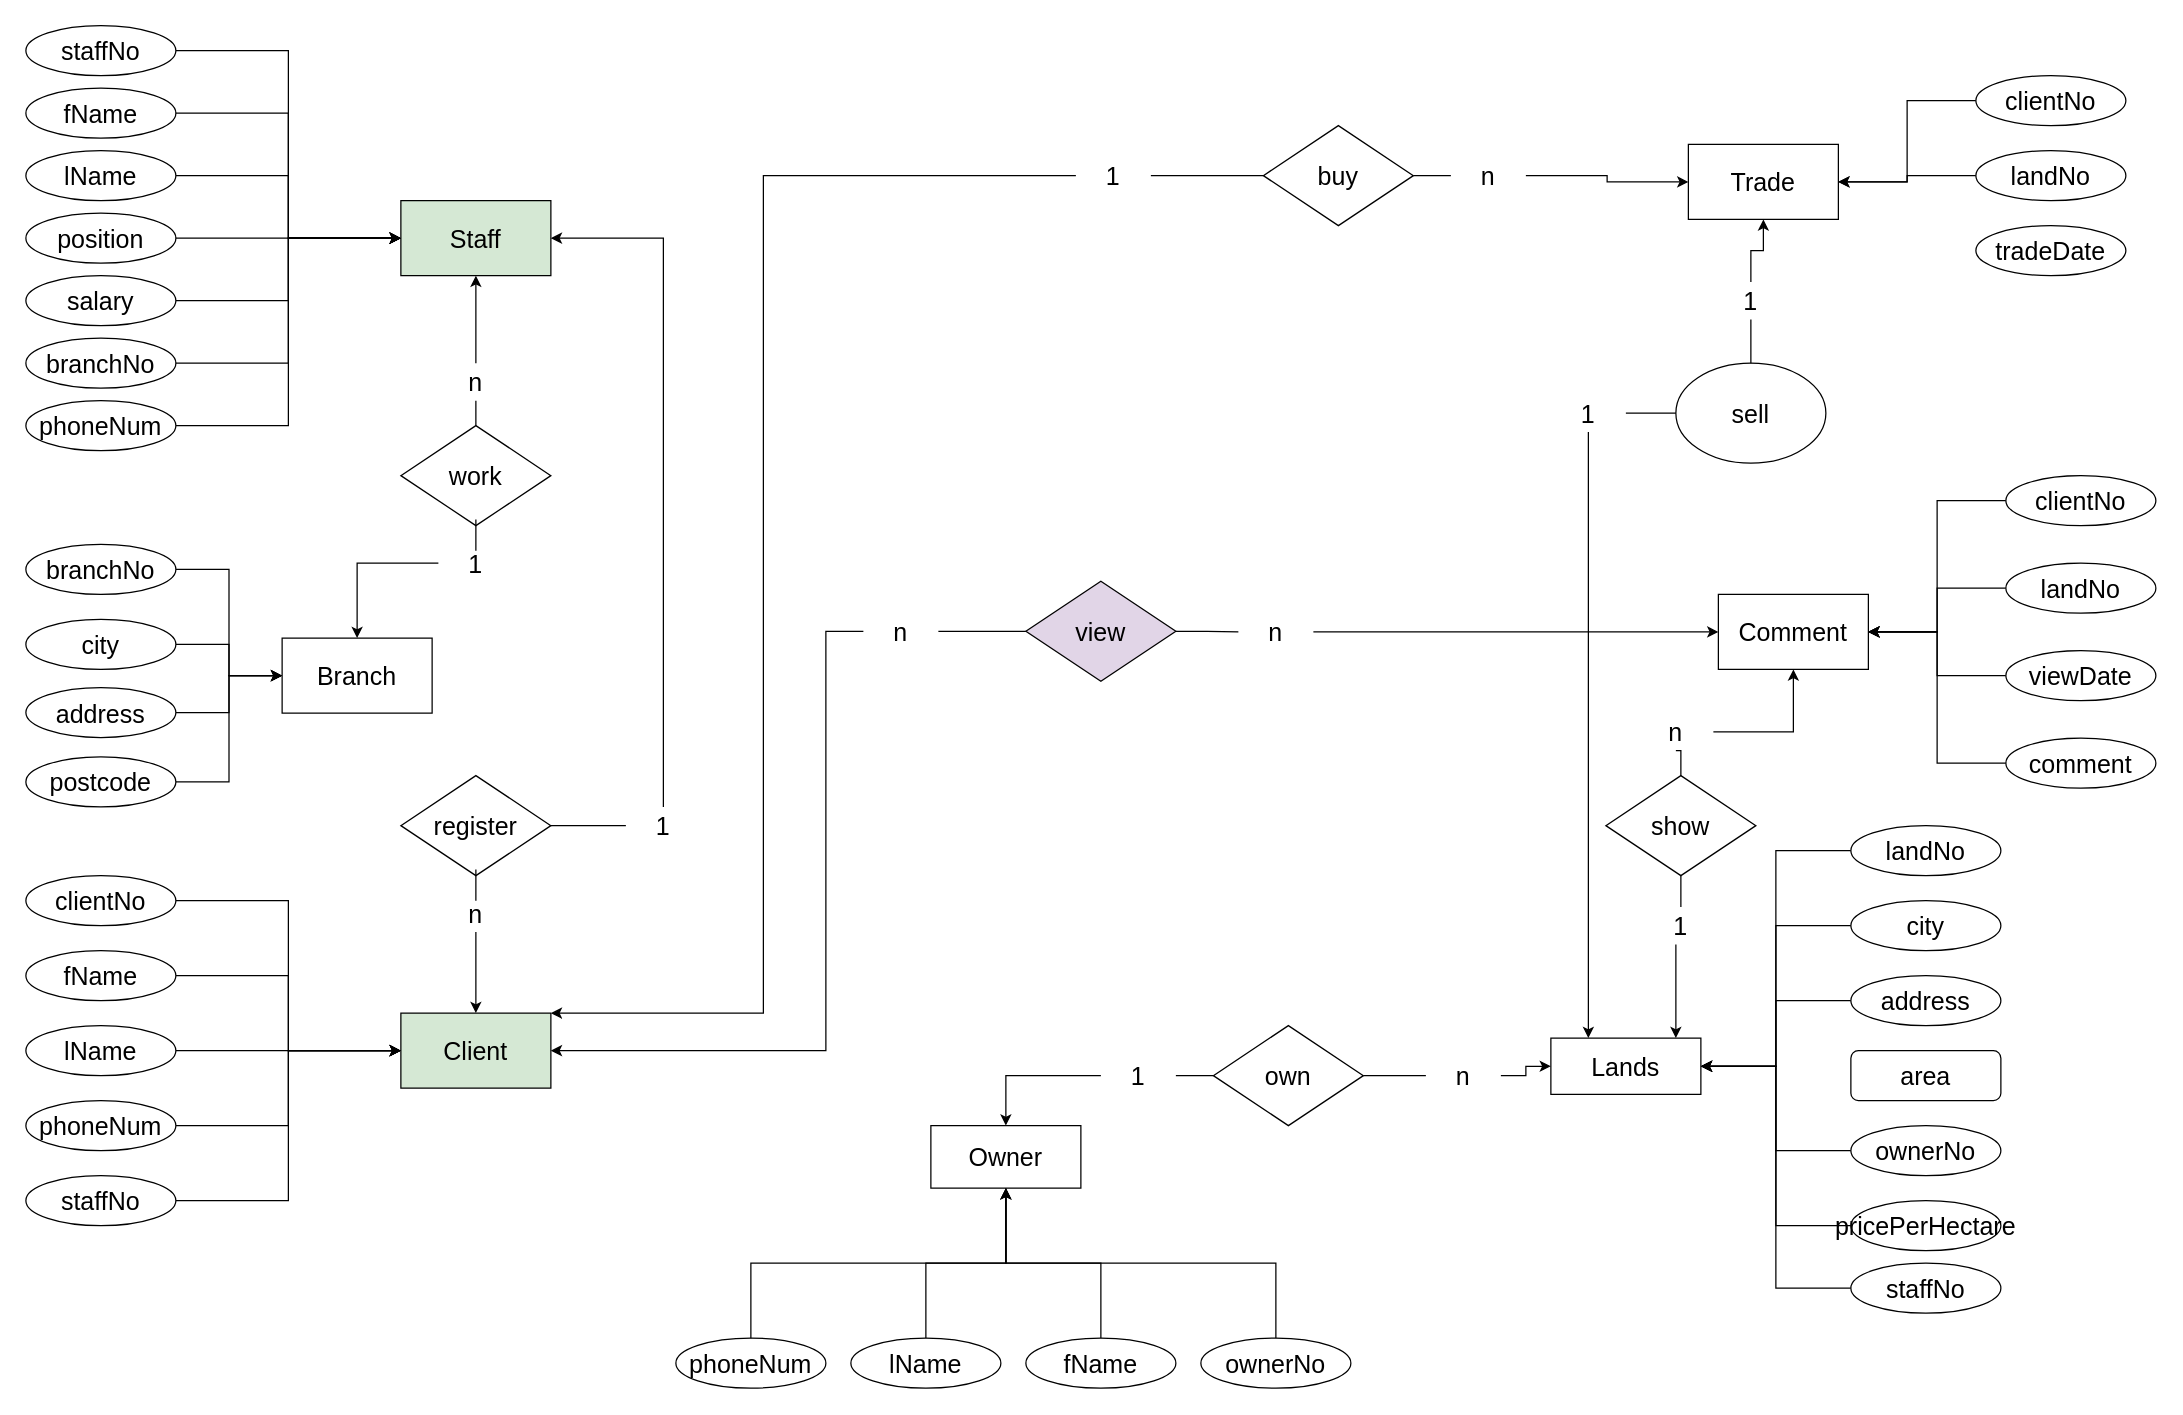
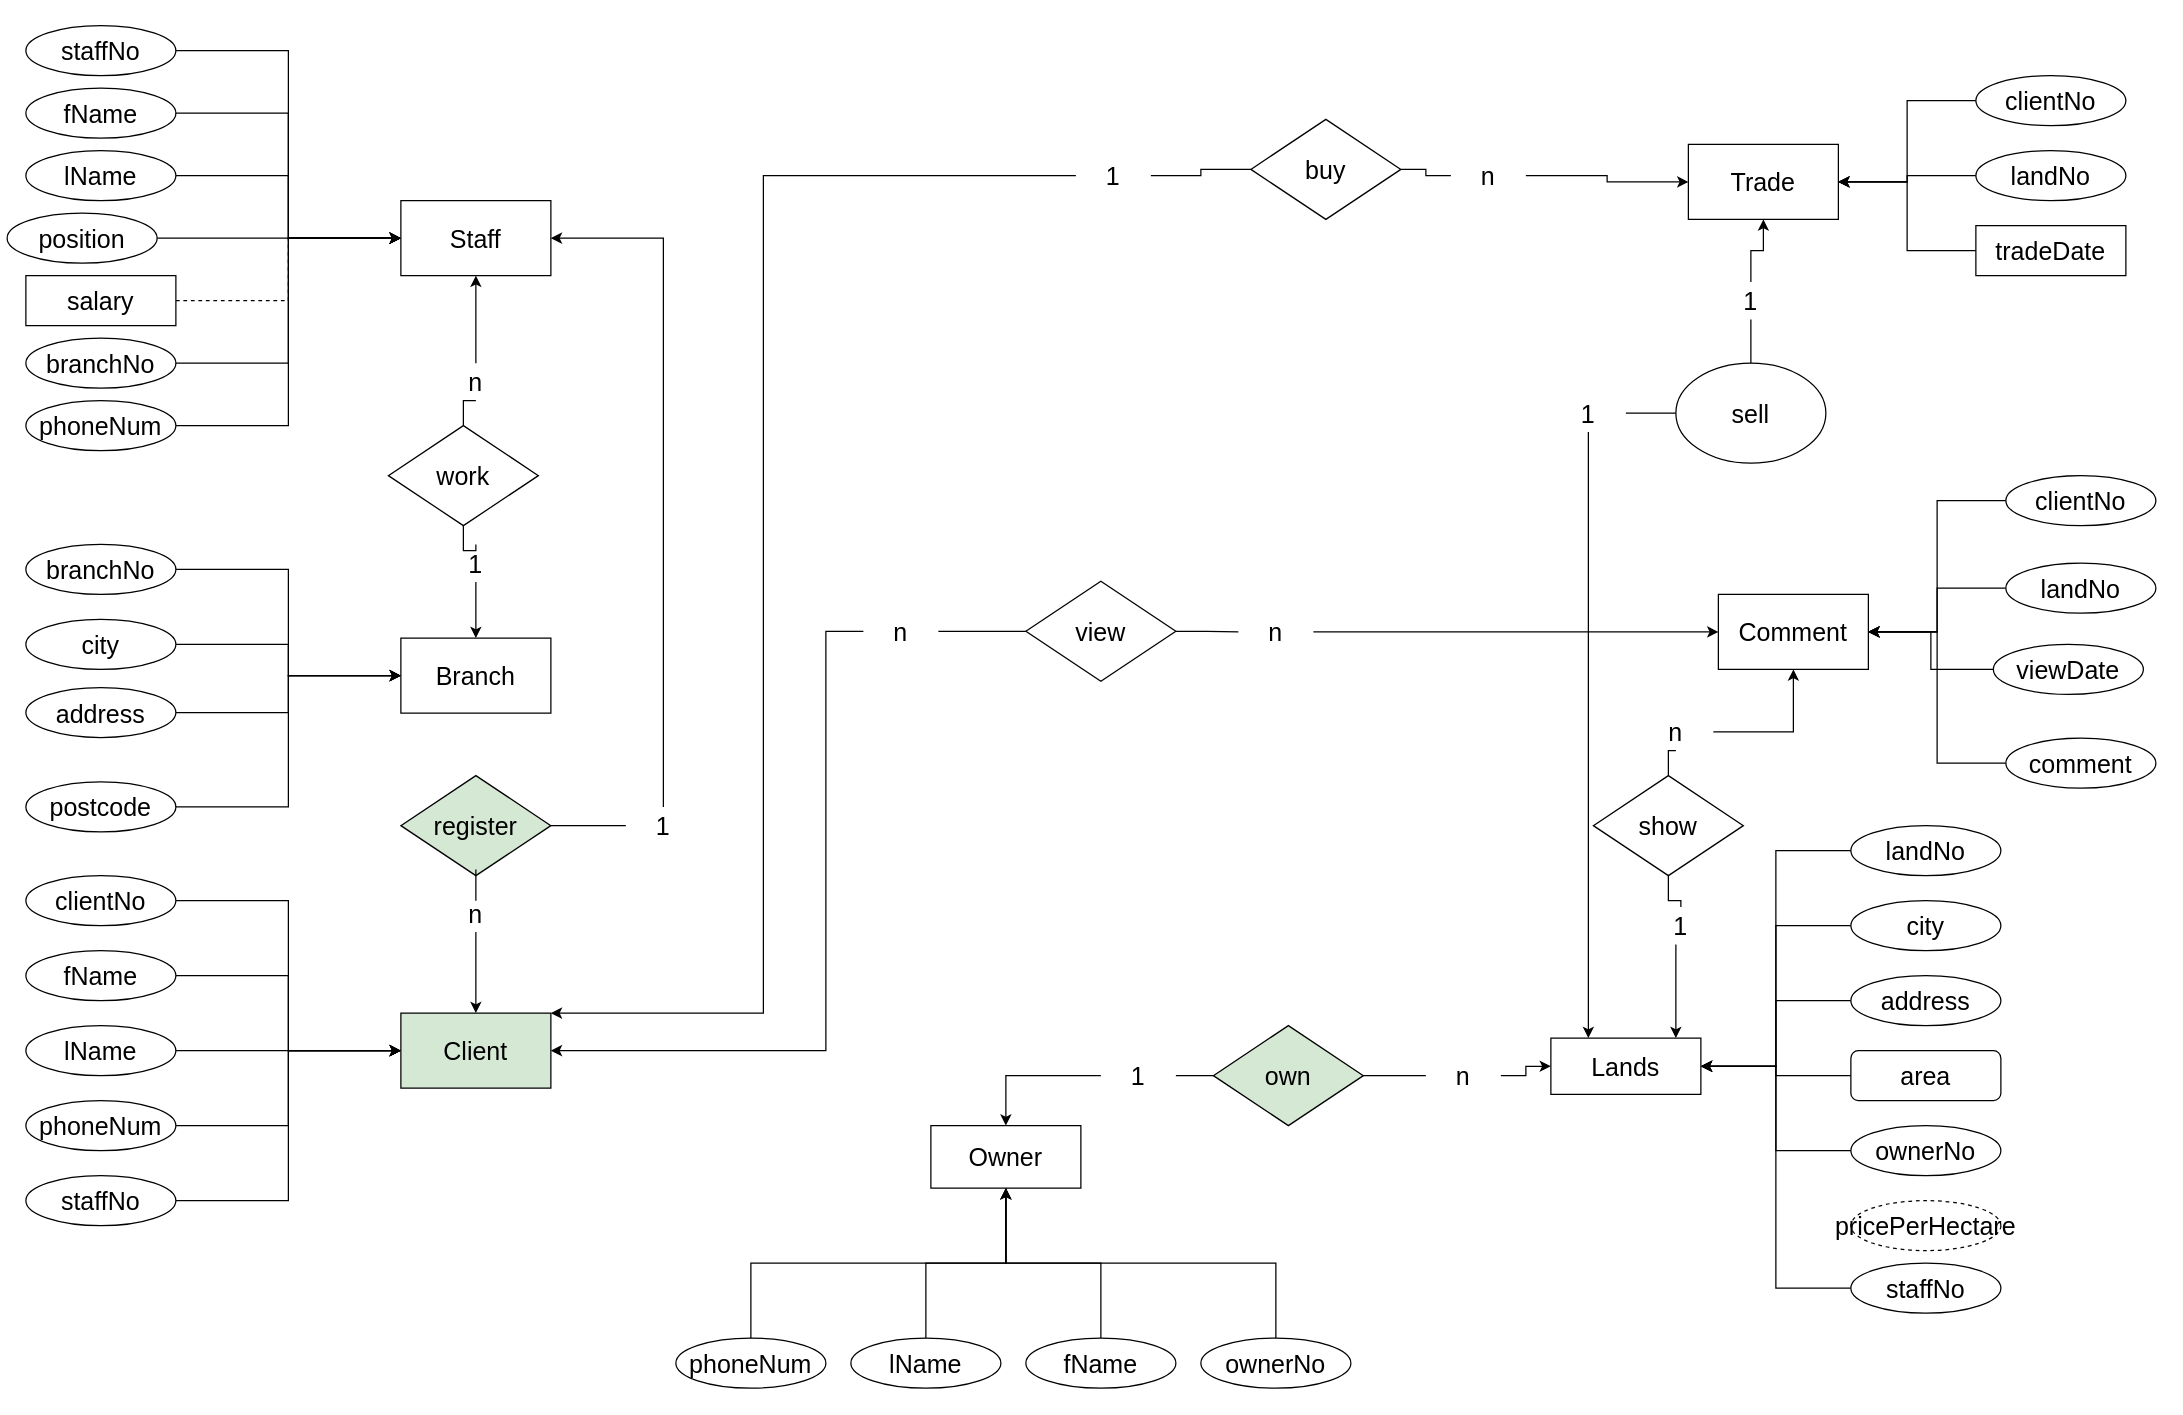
node "buy": moved (1338, 176) -> (1326, 169)
node "position": moved (101, 238) -> (82, 238)
node "Staff": fillcolor #d5e8d4 -> #ffffff
edge "tradeDate" -> "Trade": added
node "tradeDate": shape ellipse -> rectangle
node "salary": shape ellipse -> rectangle
edge "salary" -> "Staff": style solid -> dashed
node "work": moved (476, 476) -> (463, 476)
node "view": fillcolor #e1d5e7 -> #ffffff
node "Branch": moved (357, 676) -> (476, 676)
node "viewDate": moved (2081, 676) -> (2068, 669)
node "postcode": moved (101, 782) -> (101, 807)
node "register": fillcolor #ffffff -> #d5e8d4
node "show": moved (1681, 826) -> (1668, 826)
node "own": fillcolor #ffffff -> #d5e8d4
edge "area" -> "Lands": added
edge "pricePerHectare" -> "Lands": removed
node "pricePerHectare": style solid -> dashed
